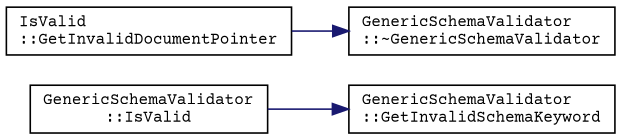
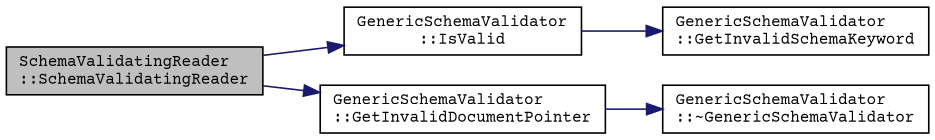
node "IsValid ::GetInvalidDocumentPointer": label "IsValid ::GetInvalidDocumentPointer" -> "GenericSchemaValidator ::GetInvalidDocumentPointer"
node "SchemaValidatingReader ::SchemaValidatingReader": added
